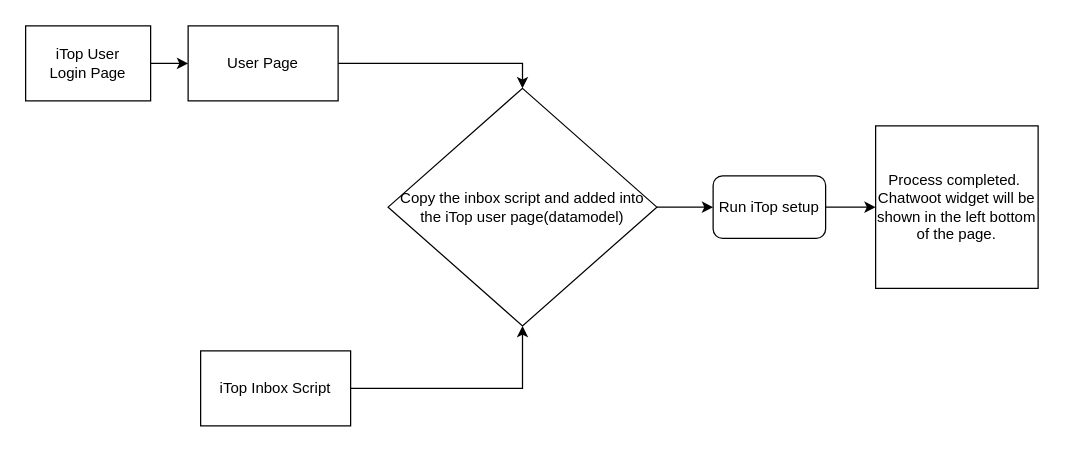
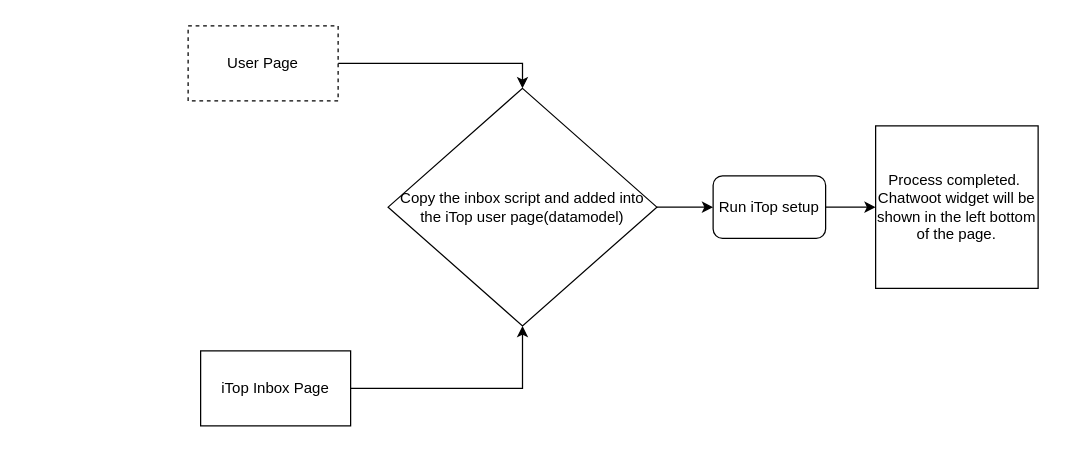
node "iTop User Login Page": removed
edge "iTop User Login Page" -> "User Page": removed
node "User Page": style solid -> dashed
node "iTop Inbox Script": label "iTop Inbox Script" -> "iTop Inbox Page"
